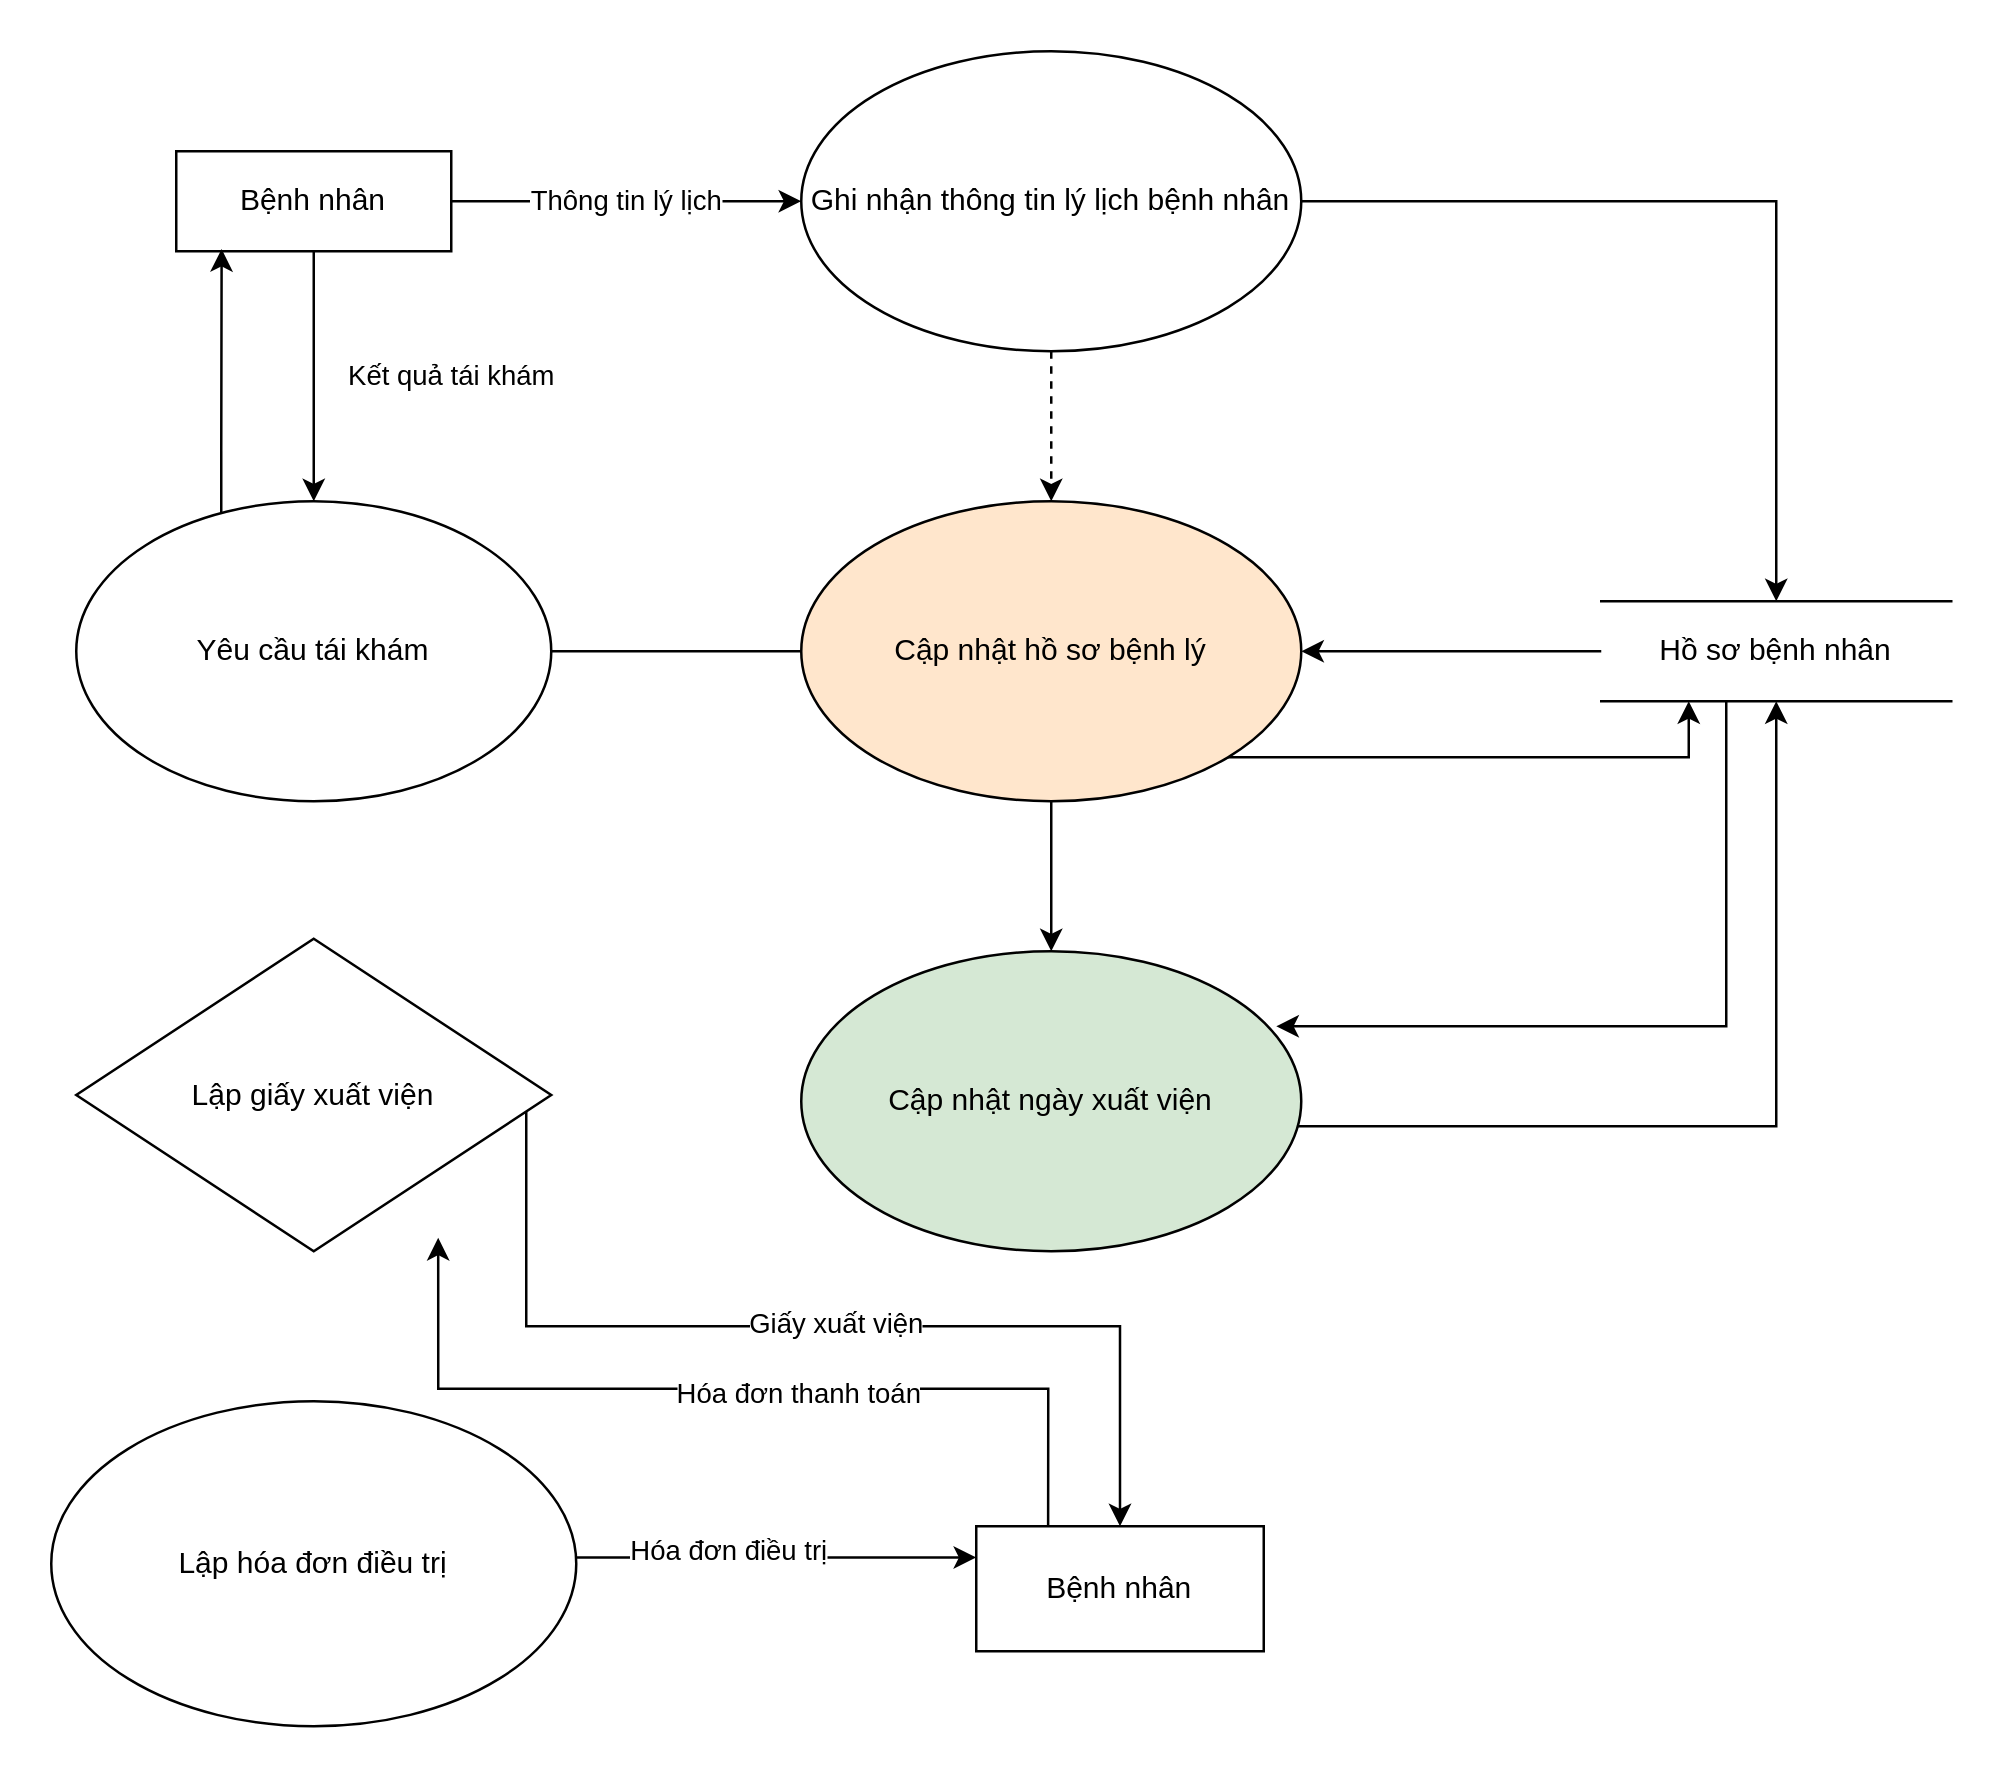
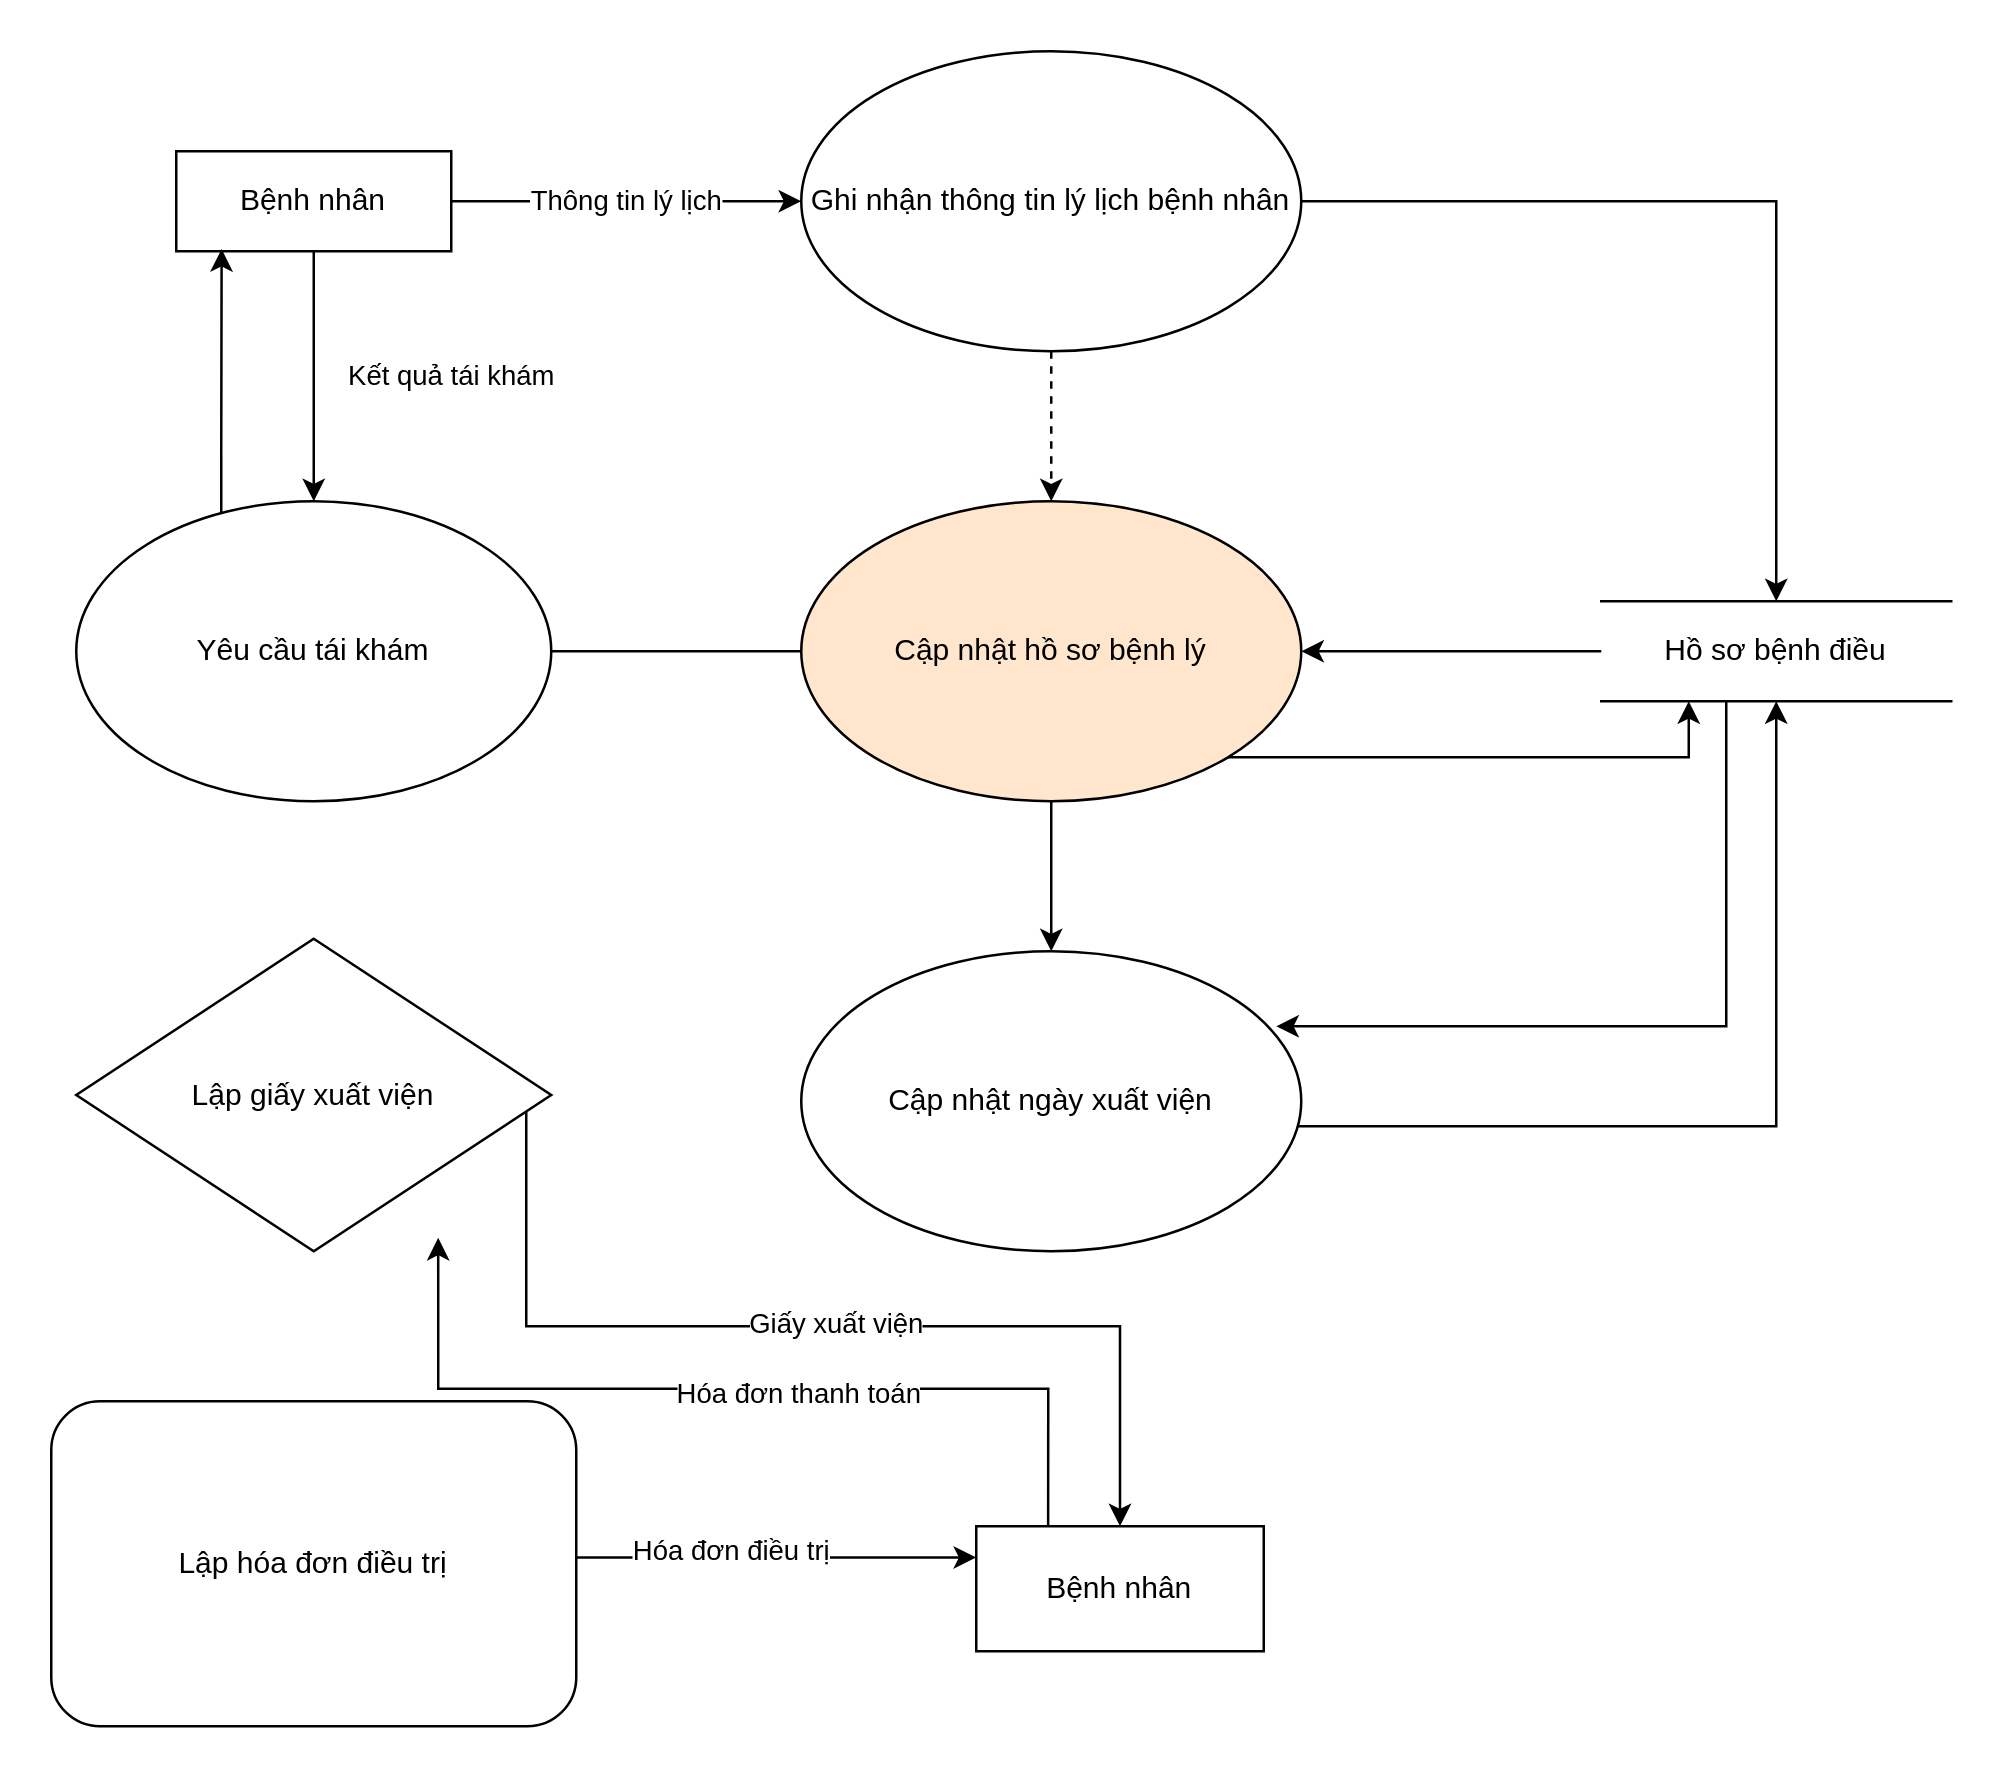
node "Hồ sơ bệnh nhân": label "Hồ sơ bệnh nhân" -> "Hồ sơ bệnh điều"
node "Cập nhật ngày xuất viện": fillcolor #d5e8d4 -> #ffffff
node "Lập hóa đơn điều trị": shape ellipse -> rounded rectangle
